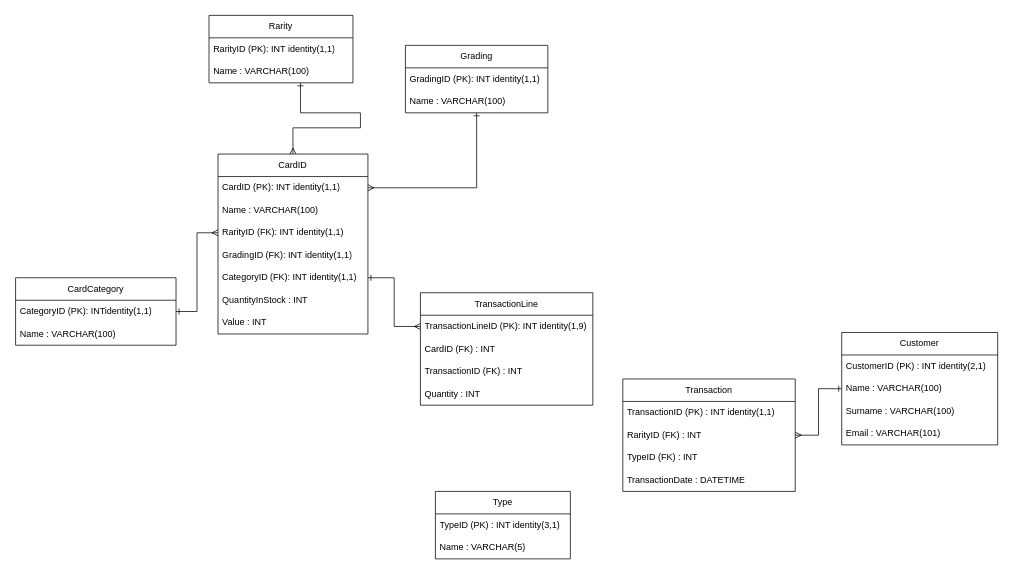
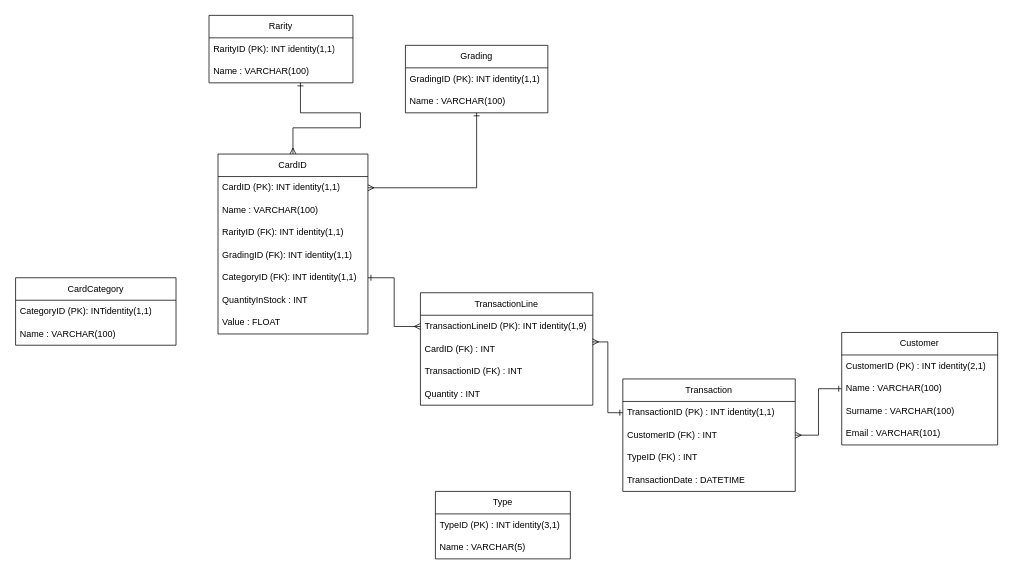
edge "RarityID (FK): INT identity(1,1)" -- "CategoryID (PK): INTidentity(1,1)": removed
node "Value : INT": label "Value : INT" -> "Value : FLOAT"
edge "CardID (FK) : INT" -- "TransactionID (PK) : INT identity(1,1)": added
node "RarityID (FK) : INT": label "RarityID (FK) : INT" -> "CustomerID (FK) : INT"
